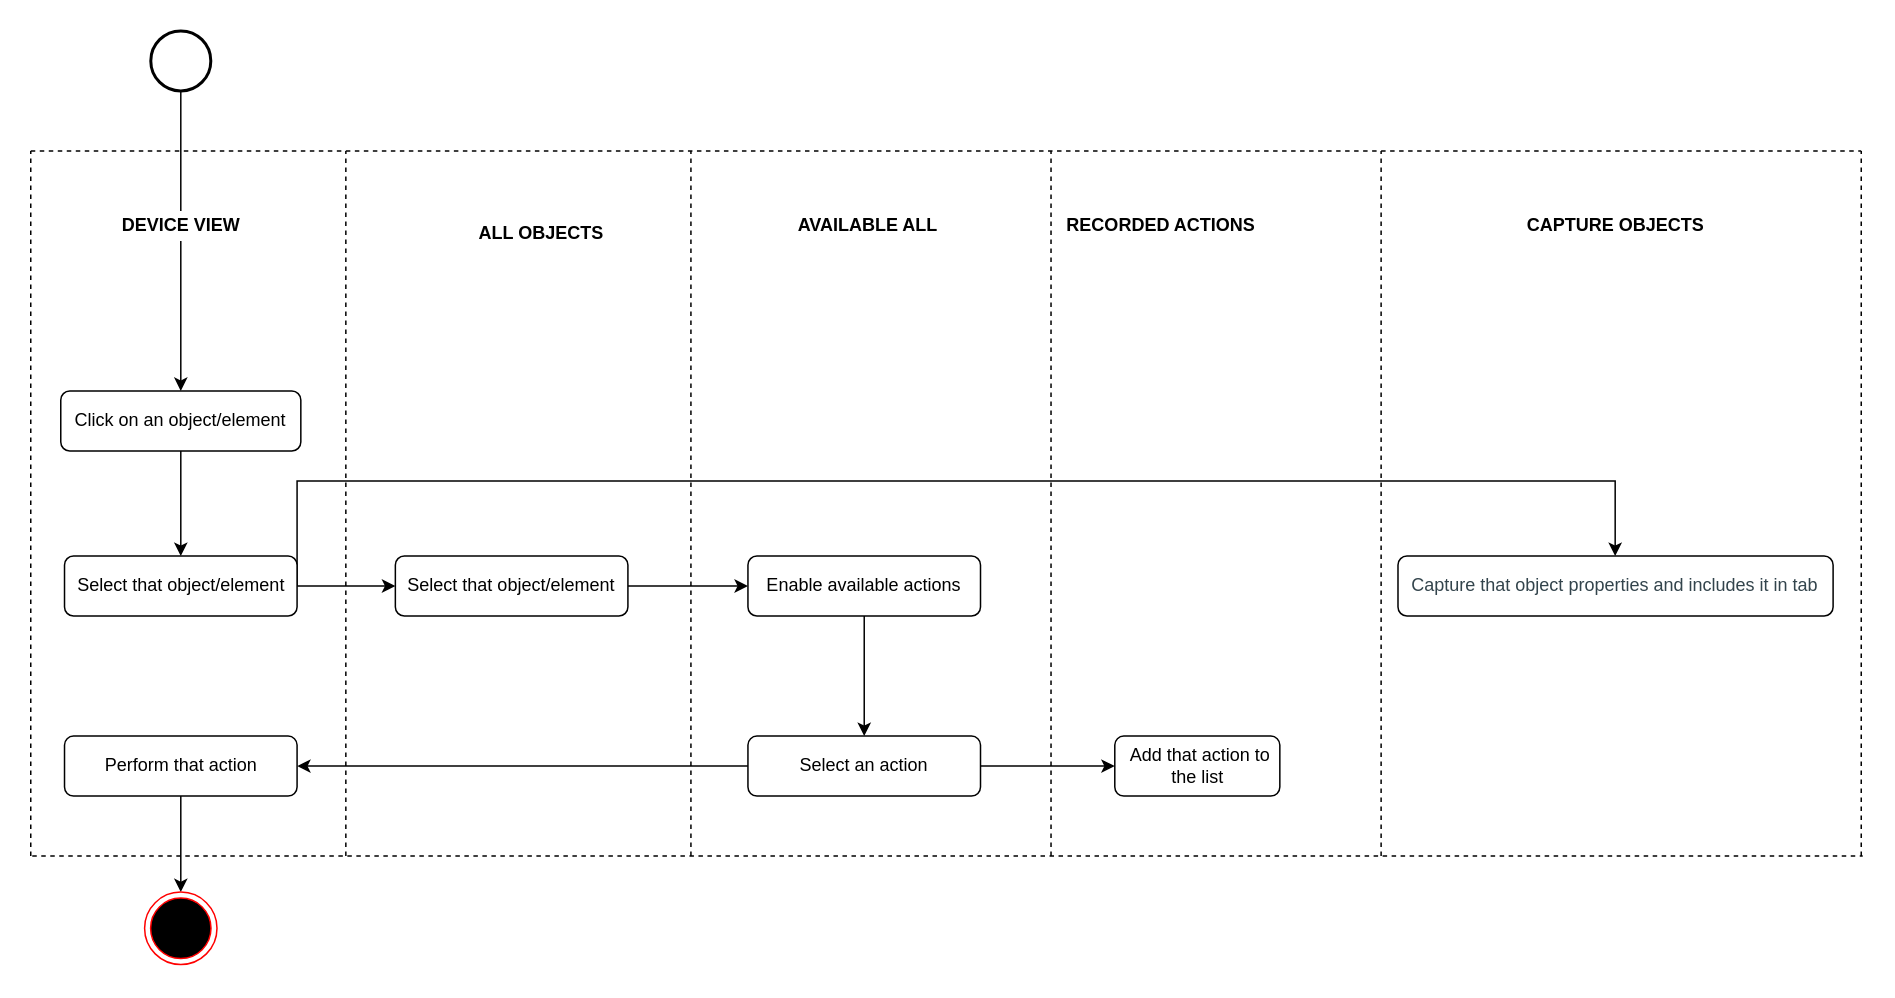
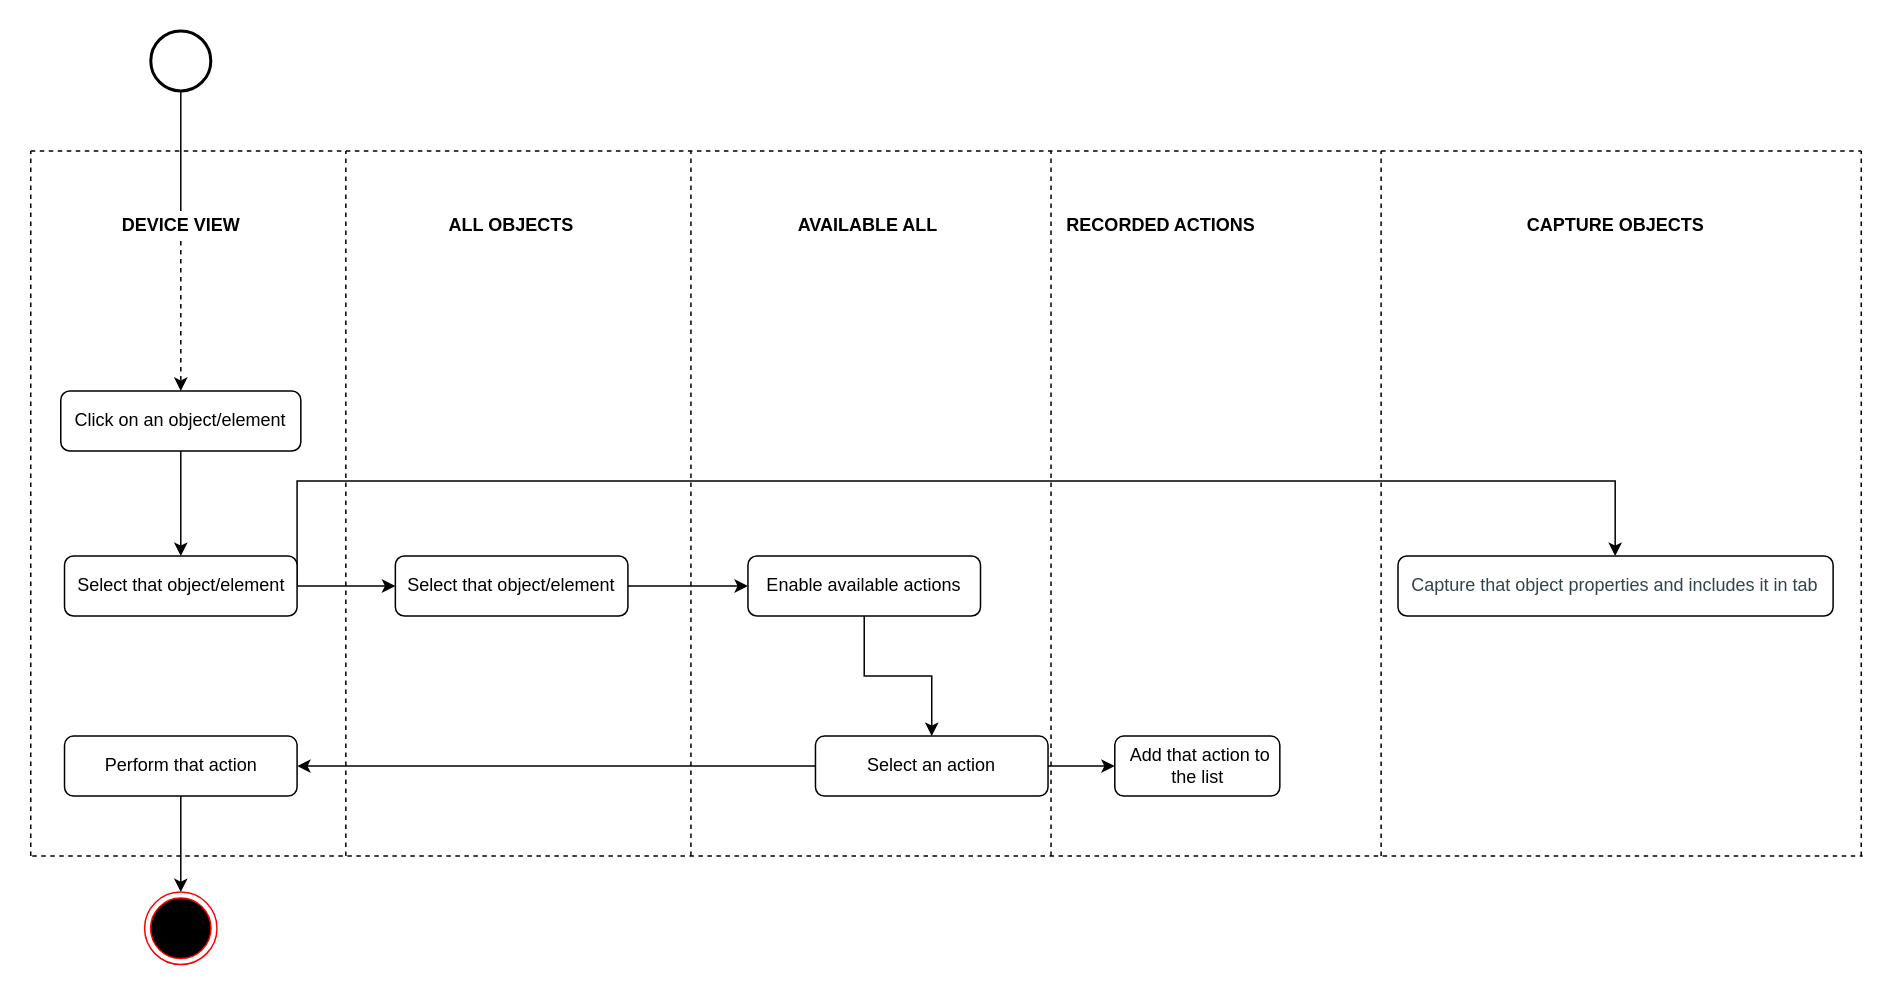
node "ALL OBJECTS": moved (541, 233) -> (511, 226)
edge "DEVICE VIEW" -> "Click on an object/element": style solid -> dashed
node "Select an action": moved (864, 766) -> (932, 766)
